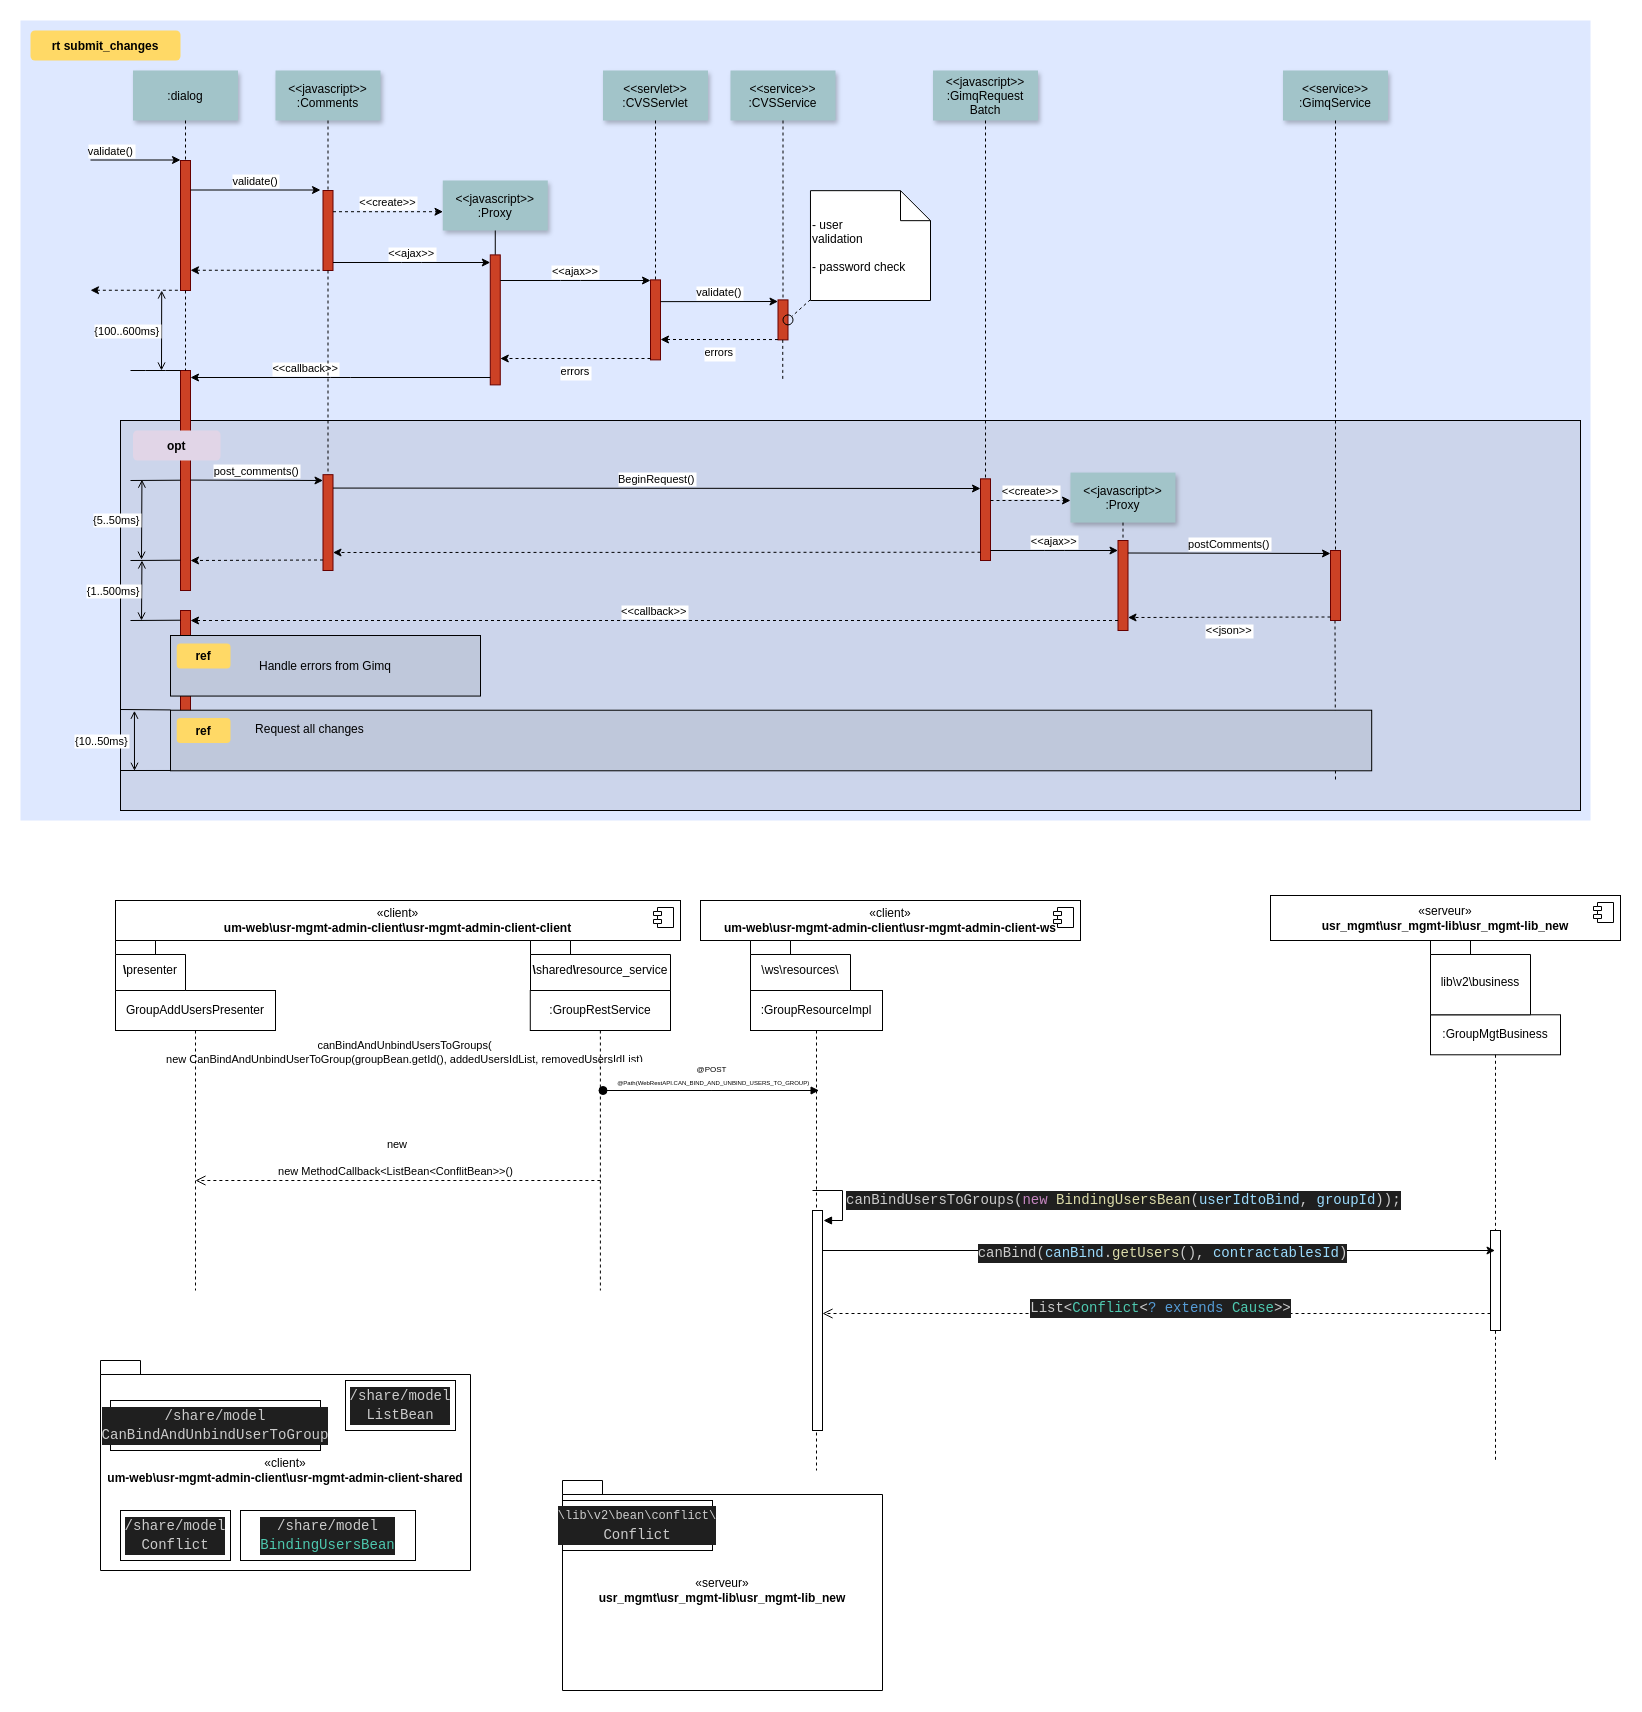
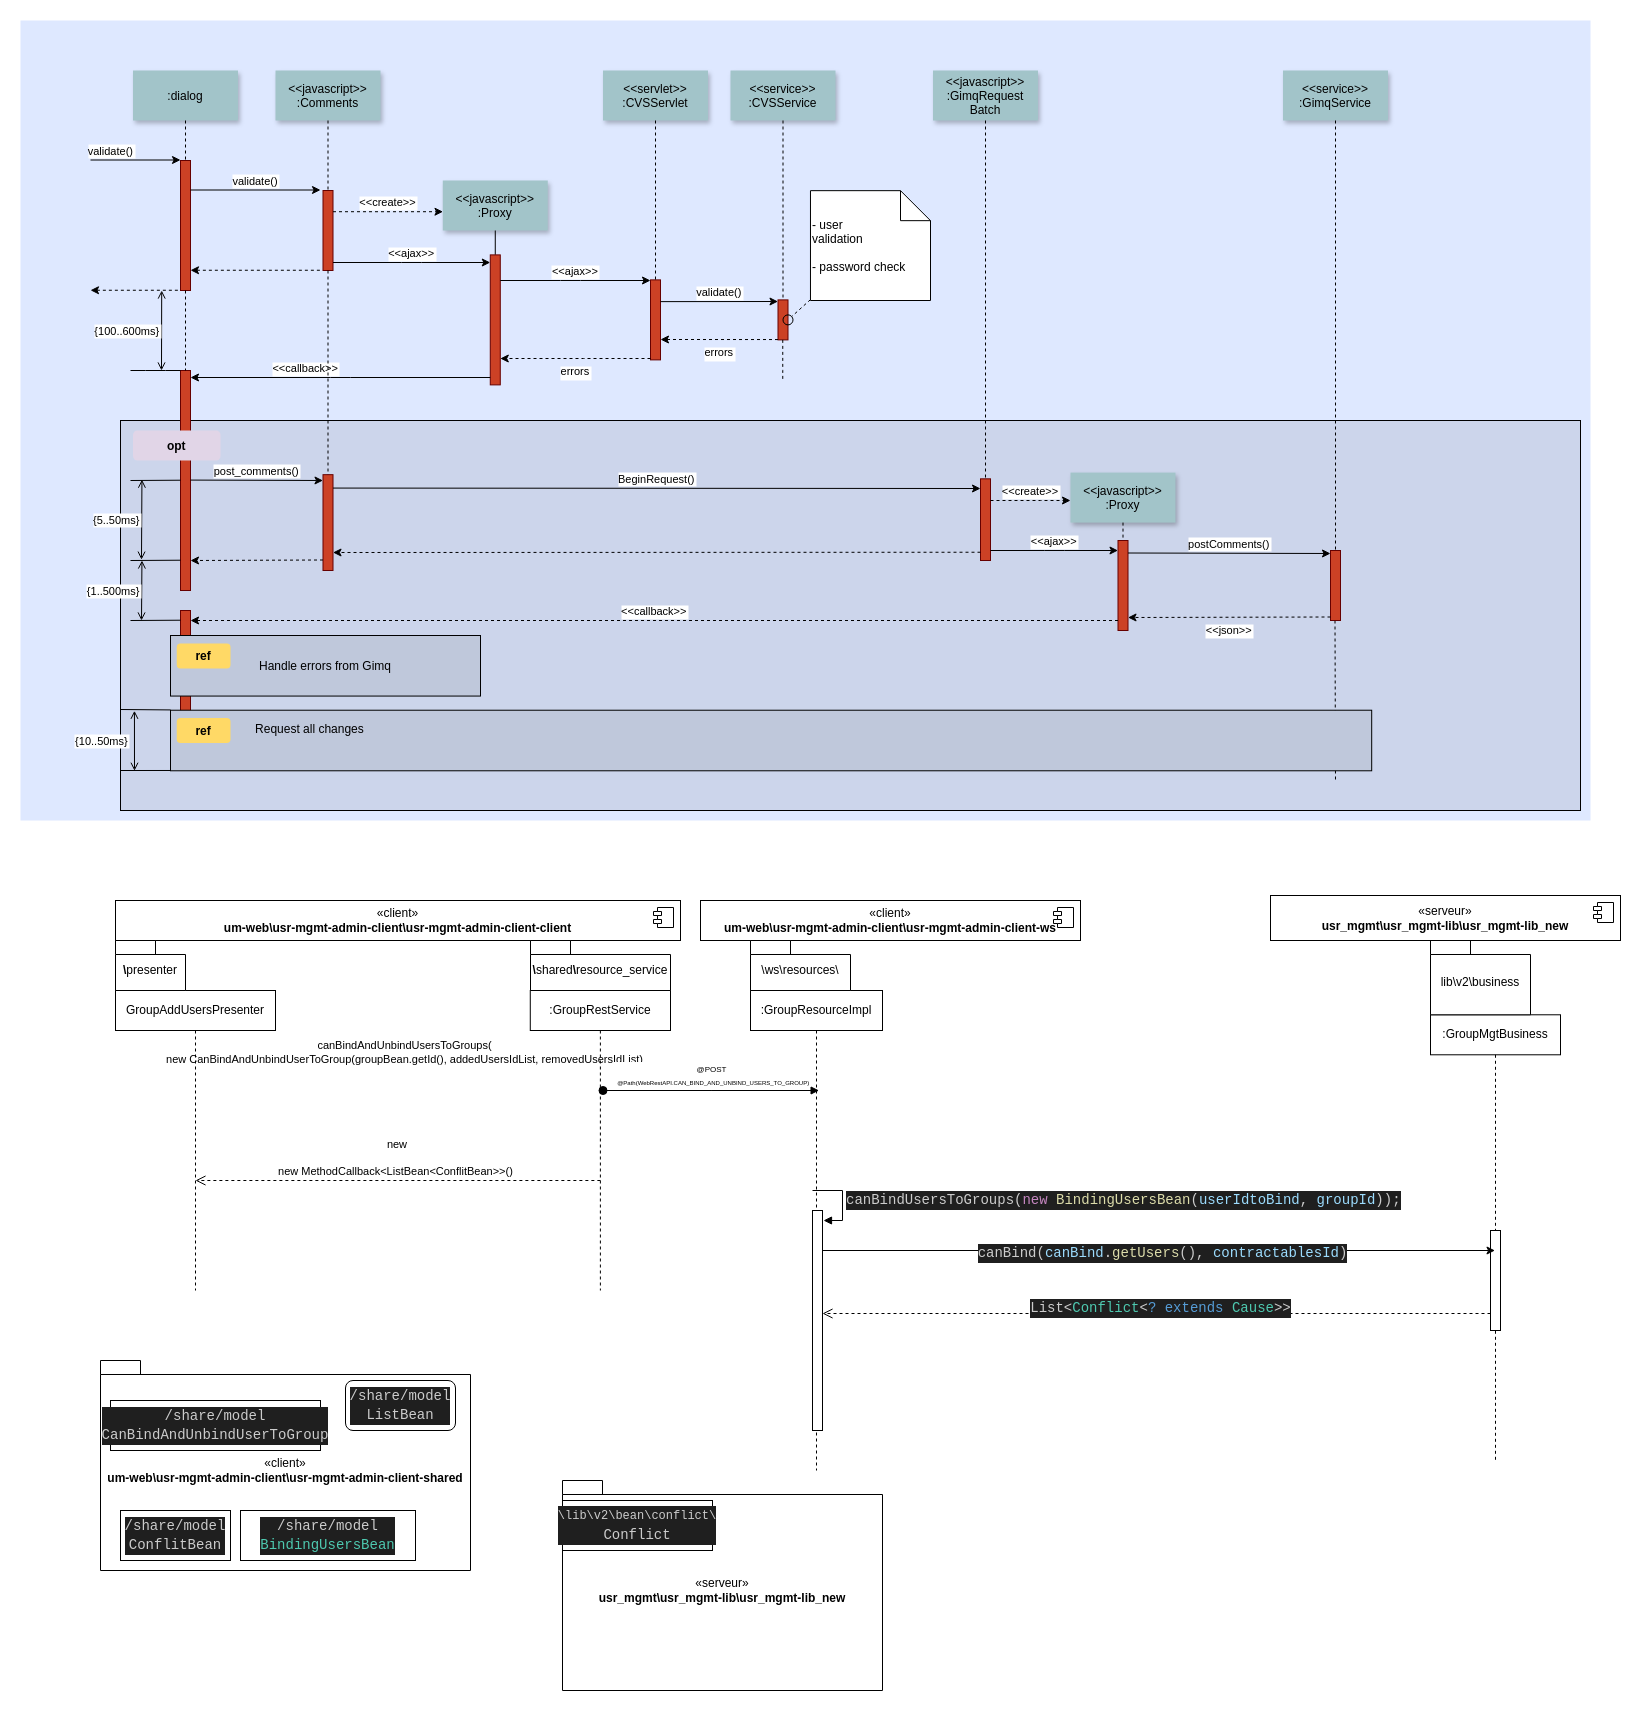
node "rt submit_changes": removed
node "/share/model ListBean": shape rectangle -> rounded rectangle
node "/share/model Conflict": label "/share/model Conflict" -> "/share/model ConflitBean"
